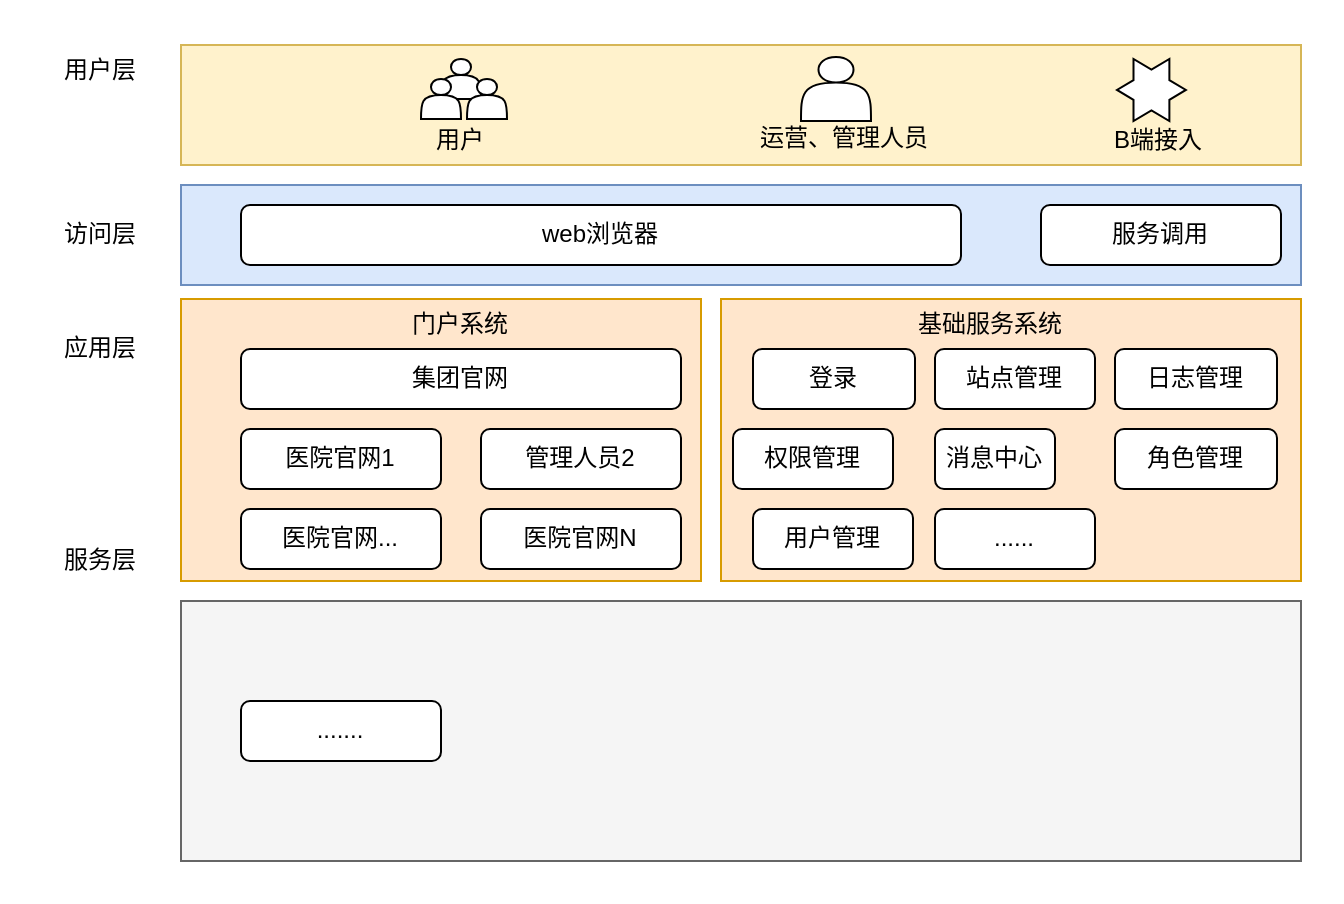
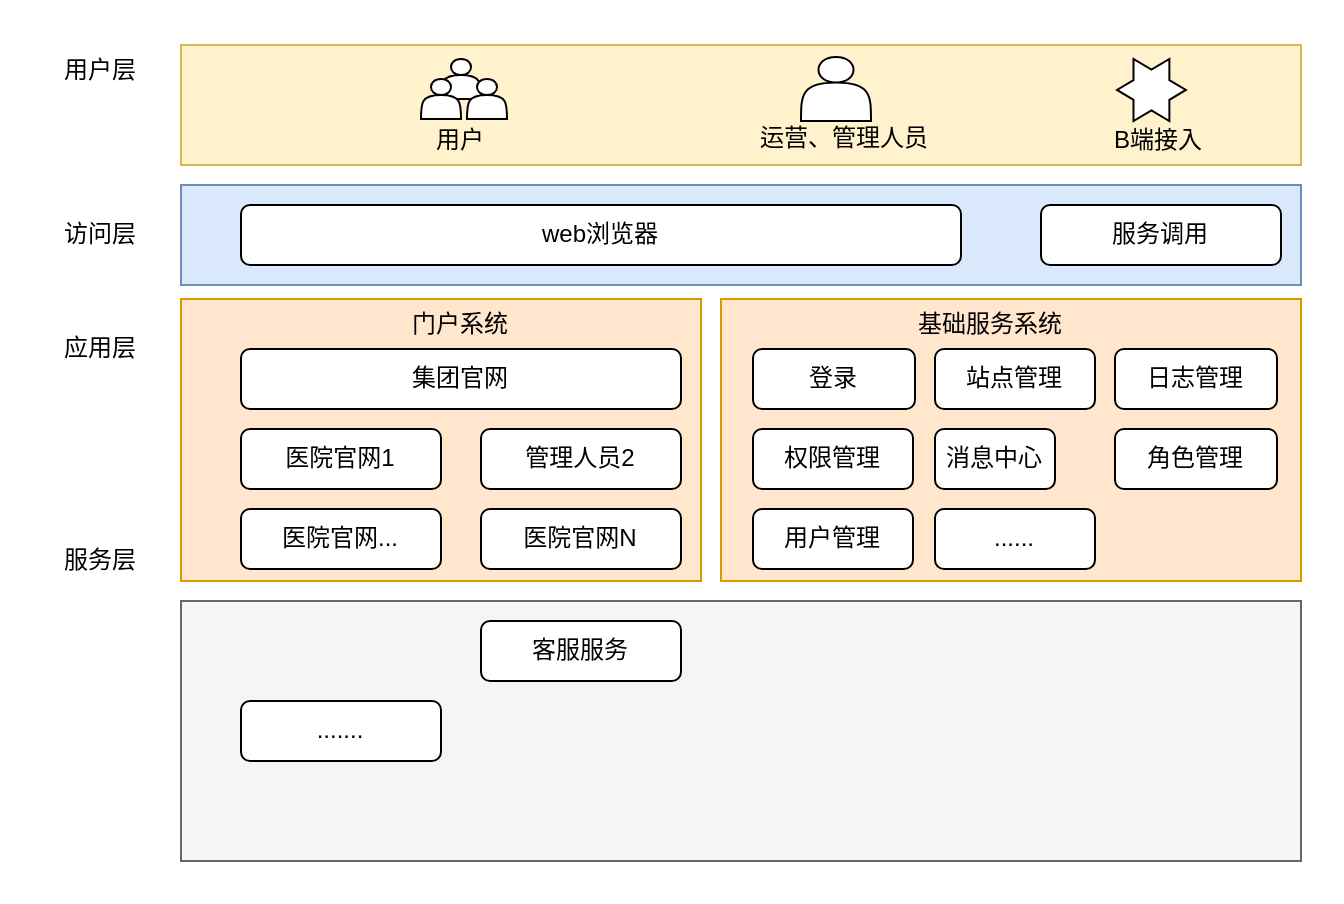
node "权限管理": moved (813, 459) -> (833, 459)
node "客服服务": added
